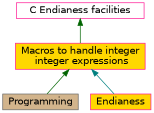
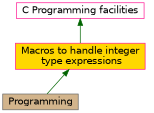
node "C Endianess facilities": label "C Endianess facilities" -> "C Programming facilities"
node "Macros to handle integer integer expressions": label "Macros to handle integer integer expressions" -> "Macros to handle integer type expressions"
node "Endianess": removed
